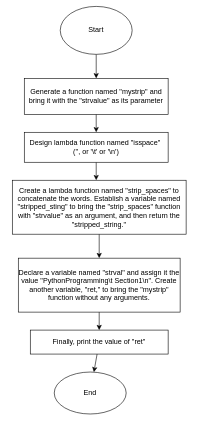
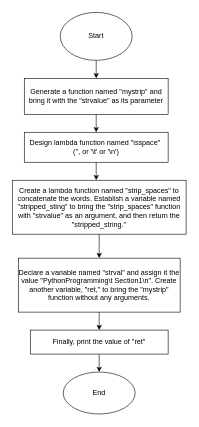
node "Start": moved (96, 30) -> (96, 36)
node "End": moved (90, 393) -> (99, 393)
